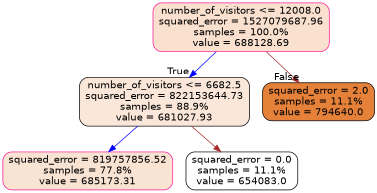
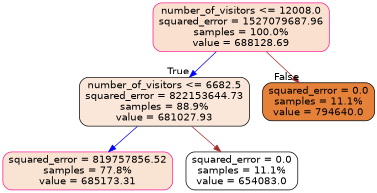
node "squared_error = 2.0 samples = 11.1% value = 794640.0": label "squared_error = 2.0 samples = 11.1% value = 794640.0" -> "squared_error = 0.0 samples = 11.1% value = 794640.0"
